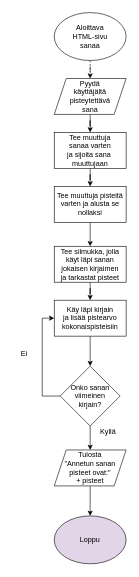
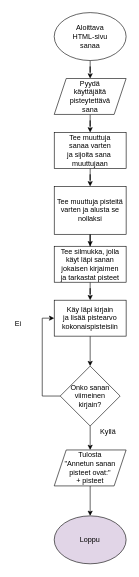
edge "Aloittava HTML-sivu sanaa" -> "Pyydä käyttäjältä pisteytettävä sana": style dashed -> solid
node "Tee muuttuja pisteitä varten ja alusta se nollaksi": size 72x36 -> 72x48
node "Ei": moved (24, 354) -> (18, 324)
